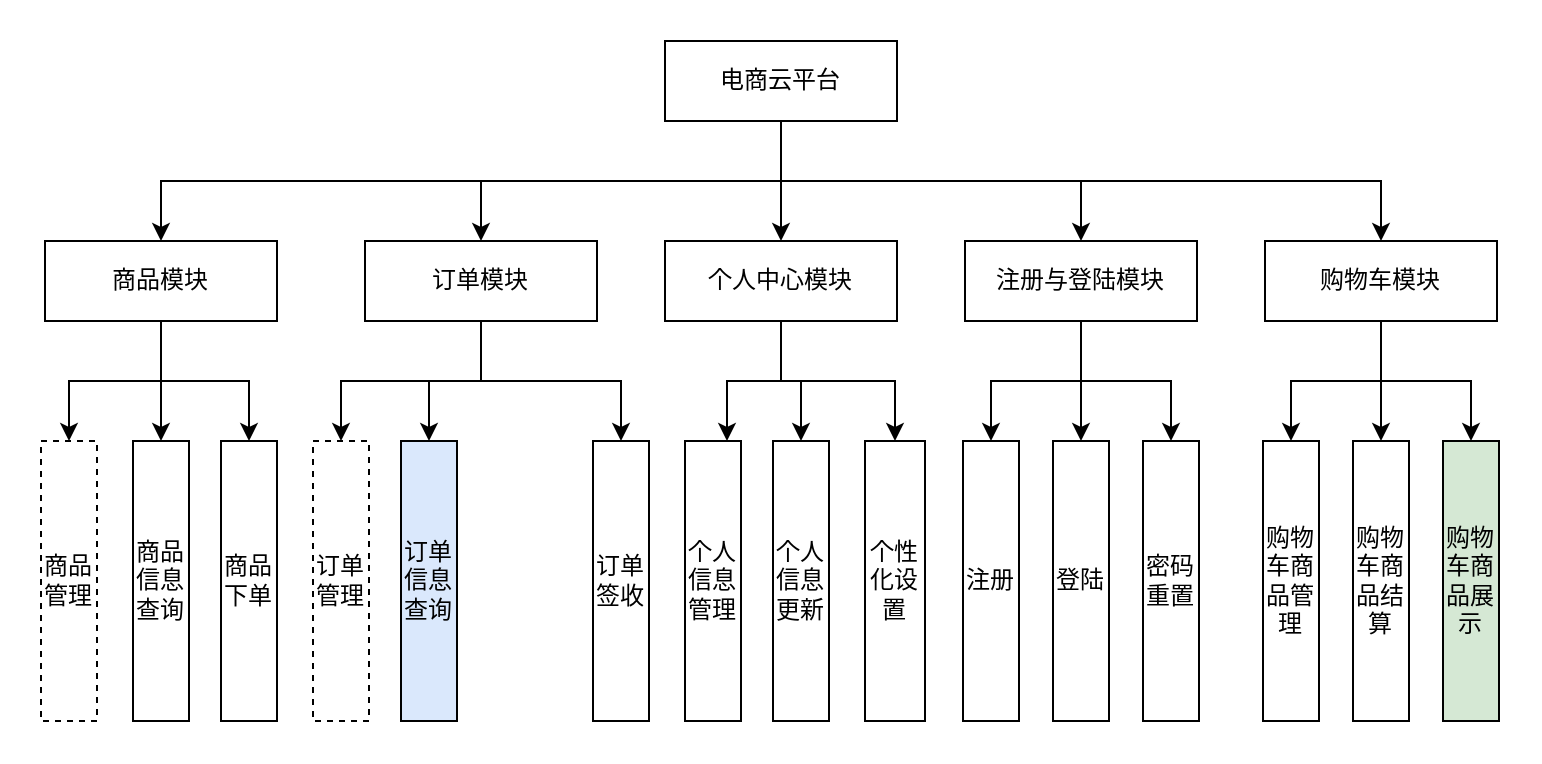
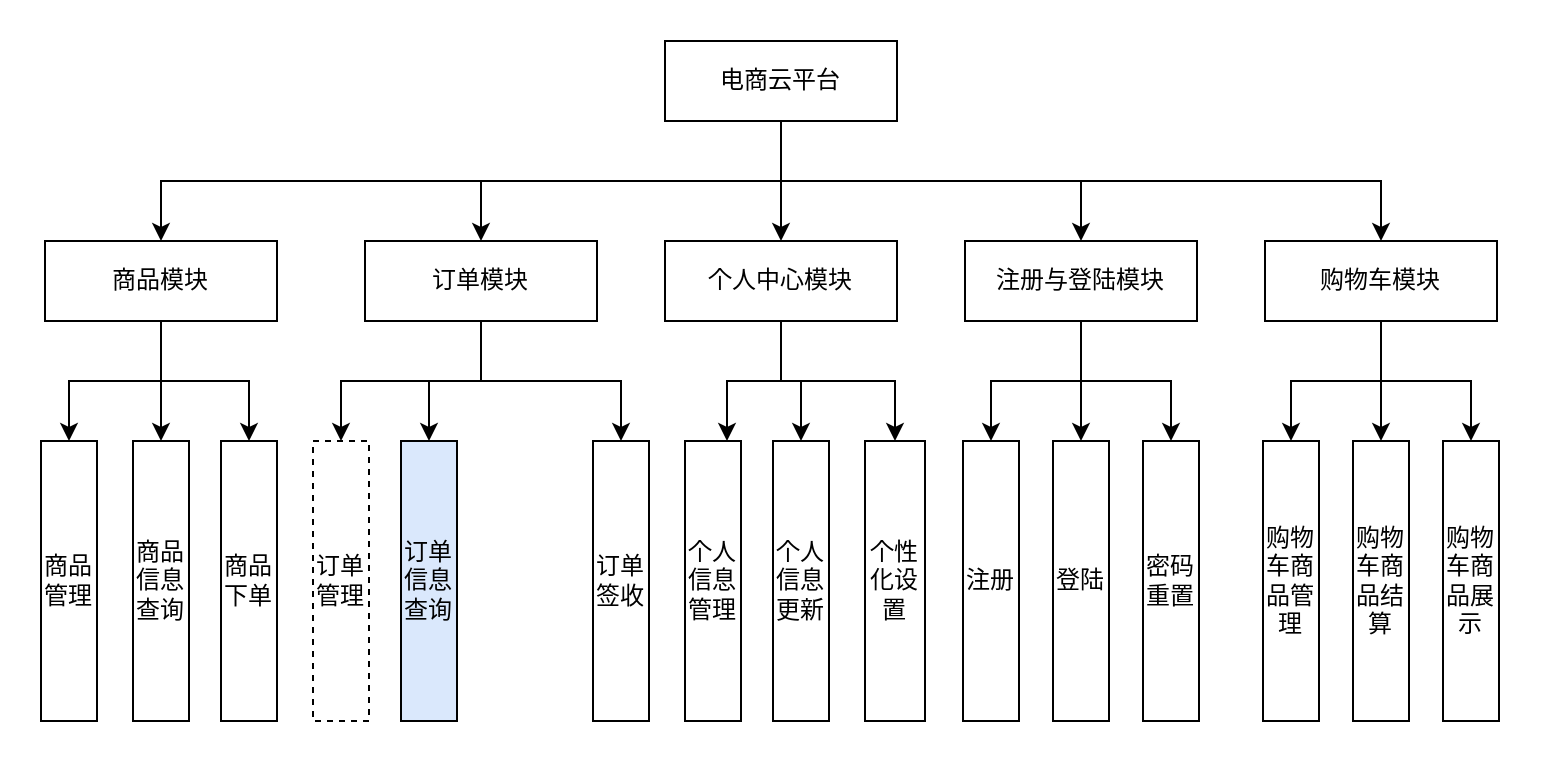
node "商品管理": style dashed -> solid
node "购物车商品展示": fillcolor #d5e8d4 -> #ffffff
